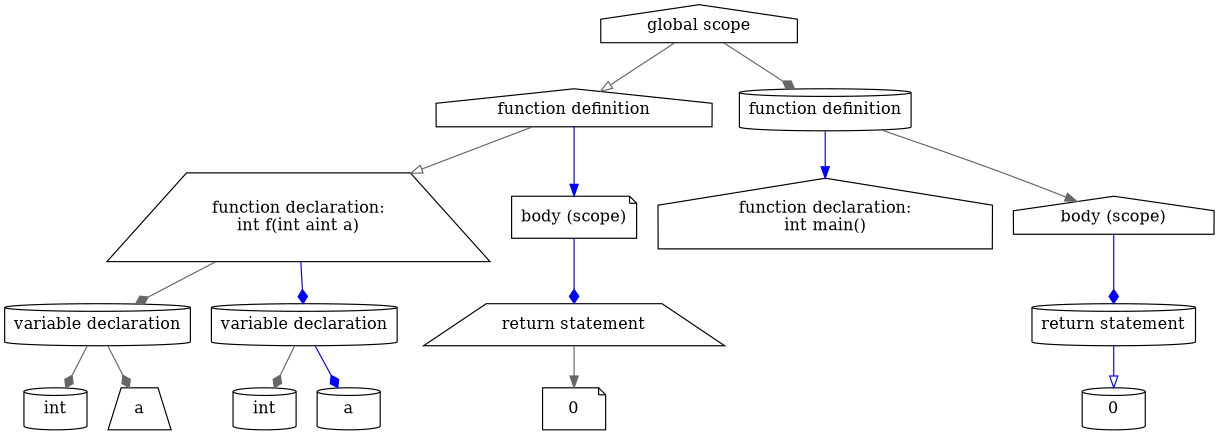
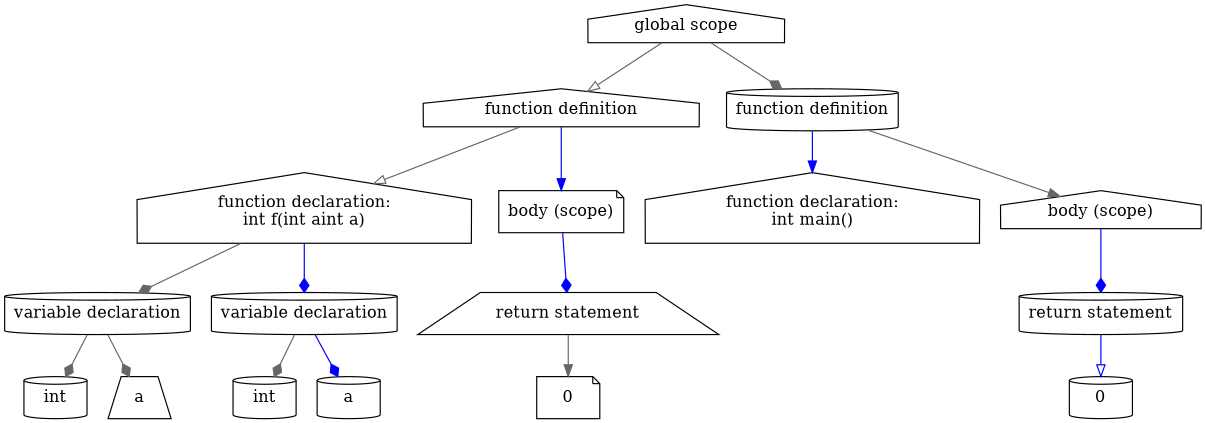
node "function declaration: int f(int aint a)": shape trapezium -> house
